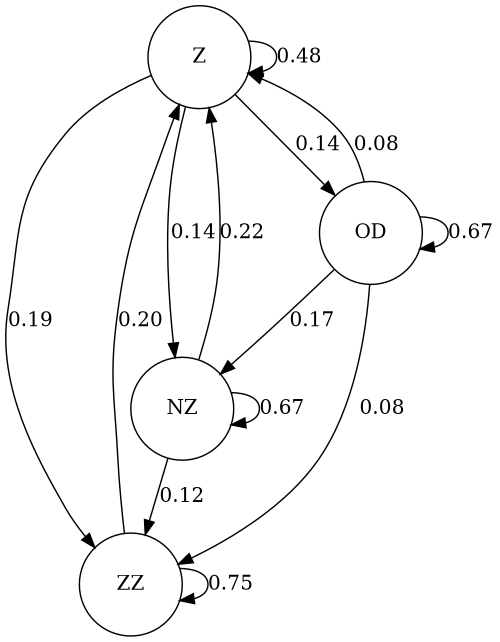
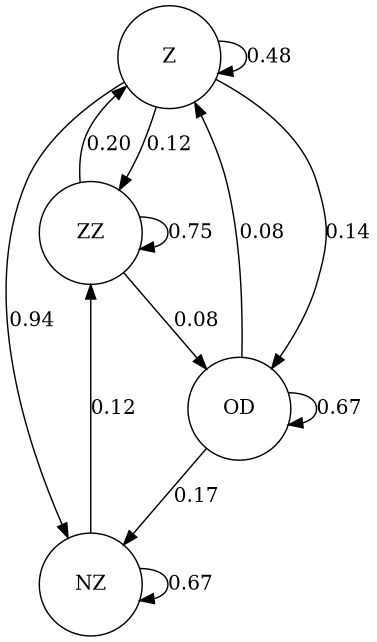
edge "Z" -> "NZ": label "0.14" -> "0.94"
edge "NZ" -> "Z": removed, label "0.22"
edge "Z" -> "ZZ": label "0.19" -> "0.12"
edge "OD" -> "ZZ": reversed
